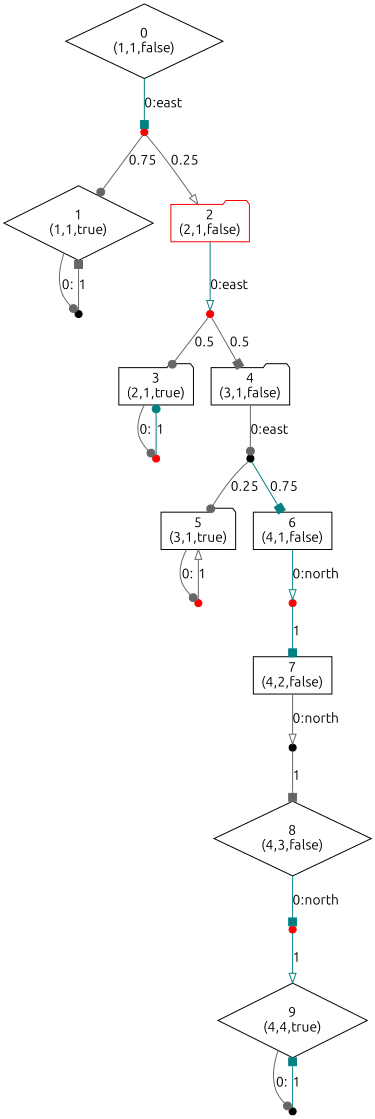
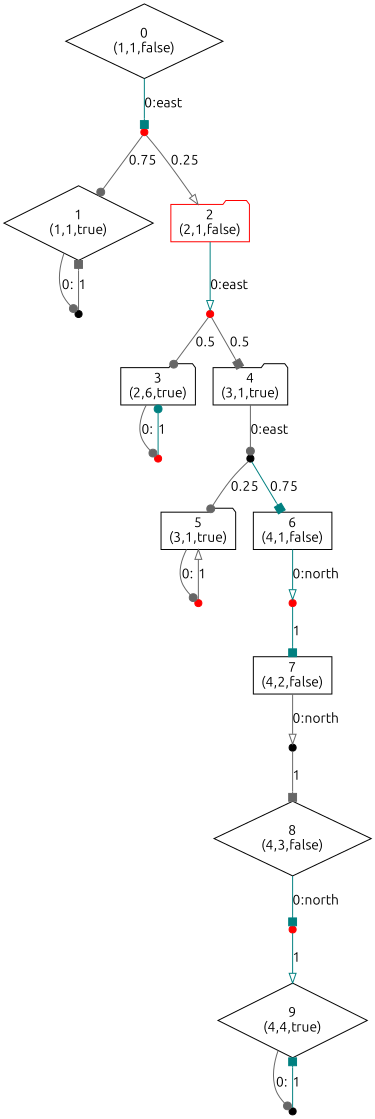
node "3 (2,1,true)": label "3 (2,1,true)" -> "3 (2,6,true)"
node "4 (3,1,false)": label "4 (3,1,false)" -> "4 (3,1,true)"
